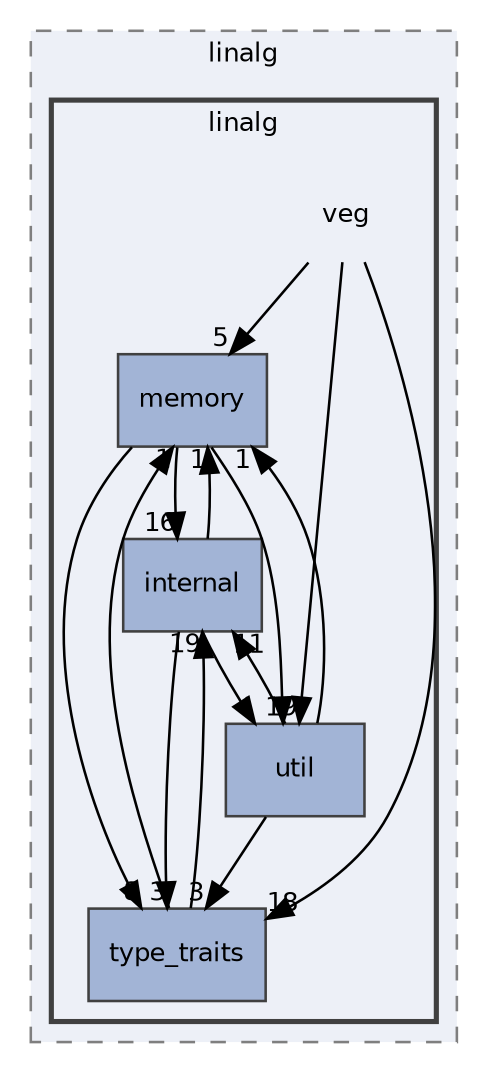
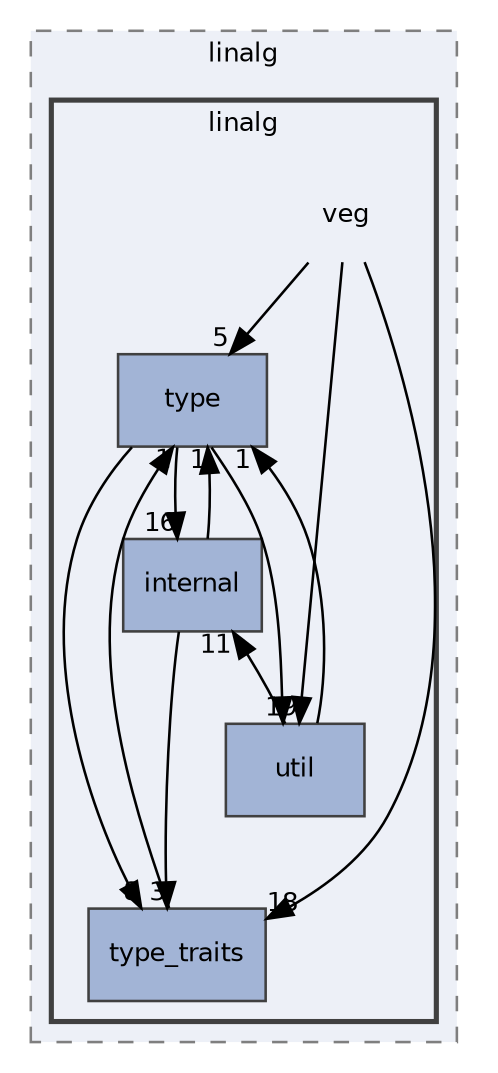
node "memory": label "memory" -> "type"
edge "internal" -> "util": removed
edge "type_traits" -> "internal": removed
edge "util" -> "type_traits": removed
